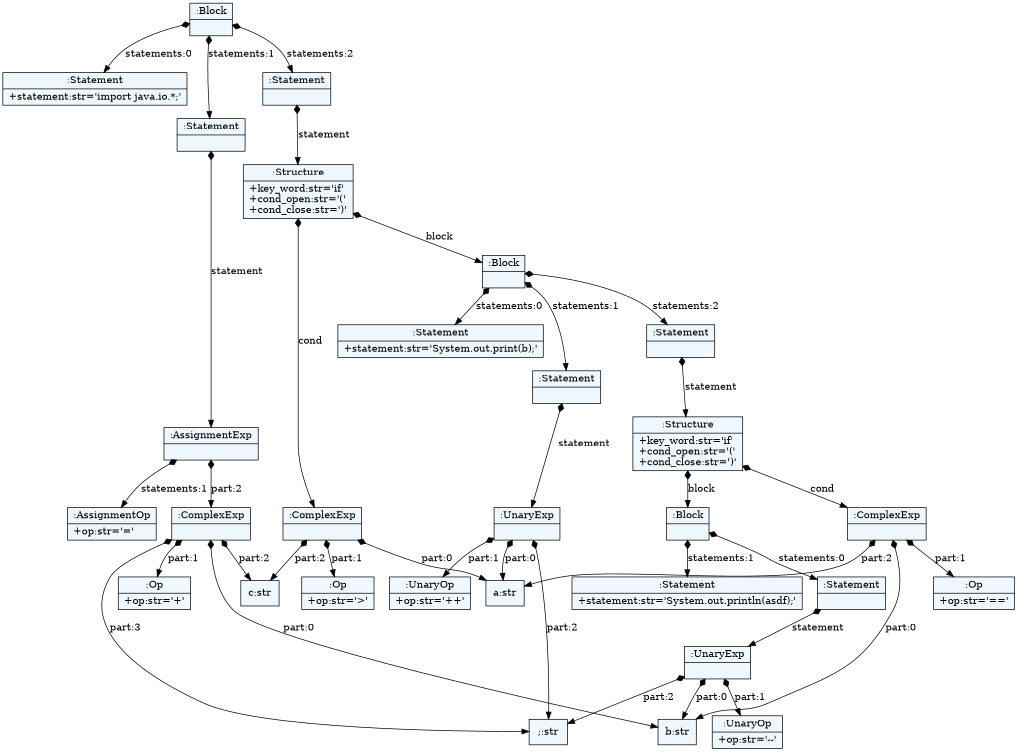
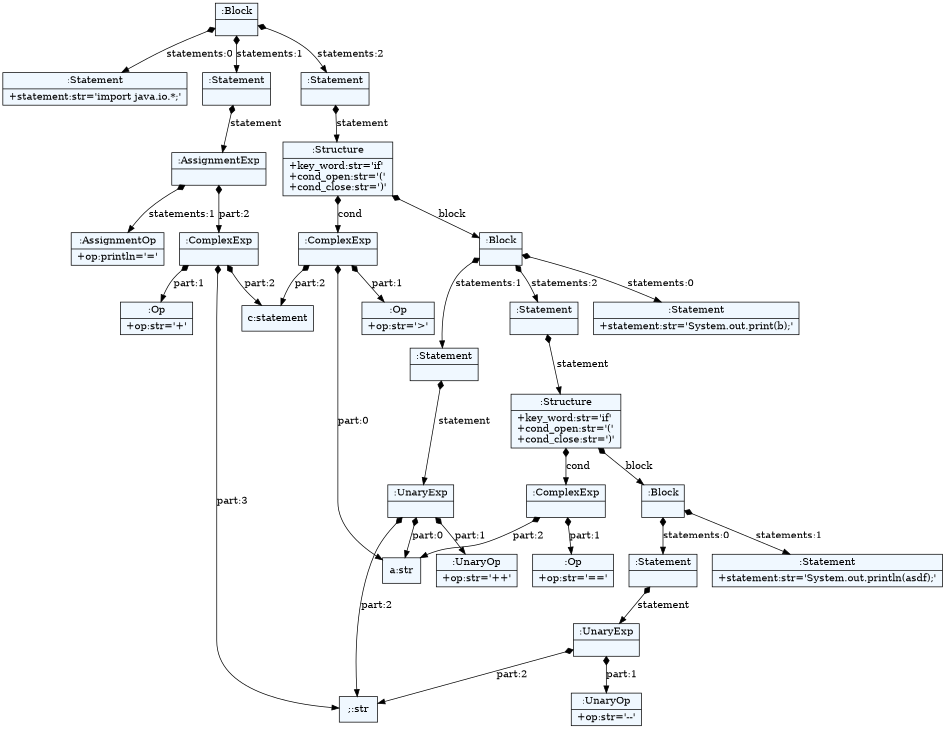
node ":AssignmentOp": text "+op:str='='" -> "+op:println='='"
node "c:str": label "c:str" -> "c:statement"
node "b:str": removed
